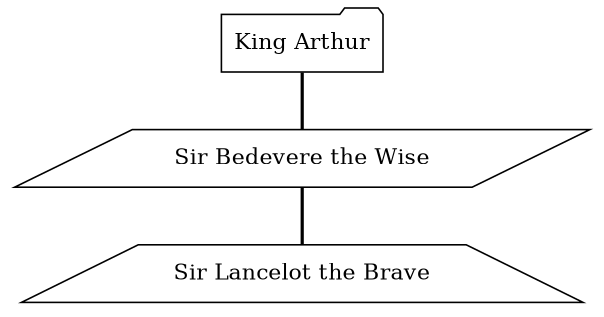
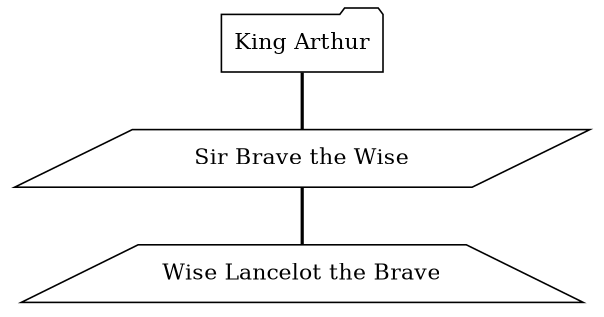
node "Sir Bedevere the Wise": label "Sir Bedevere the Wise" -> "Sir Brave the Wise"
node "Sir Lancelot the Brave": label "Sir Lancelot the Brave" -> "Wise Lancelot the Brave"
